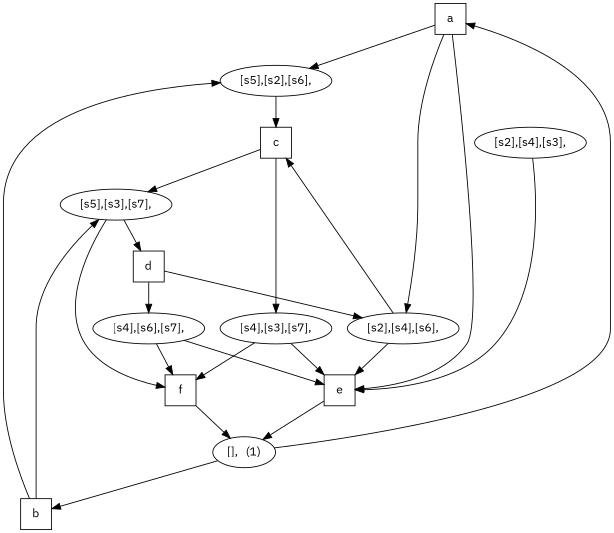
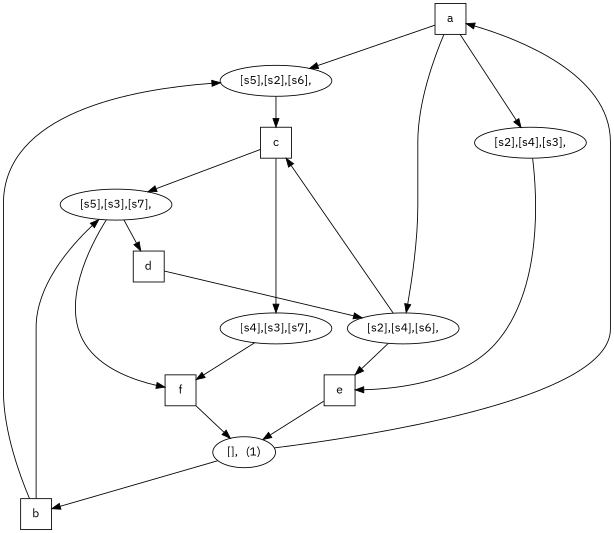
edge "a" -> "e": now "a" -> "[s2],[s4],[s3],"
node "[s4],[s6],[s7],": removed
edge "[s4],[s3],[s7]," -> "e": removed
